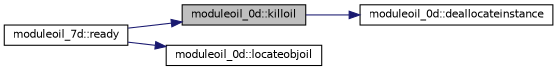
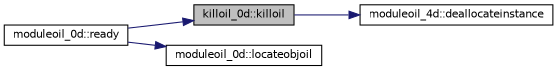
node "moduleoil_0d::killoil": label "moduleoil_0d::killoil" -> "killoil_0d::killoil"
node "moduleoil_0d::deallocateinstance": label "moduleoil_0d::deallocateinstance" -> "moduleoil_4d::deallocateinstance"
node "moduleoil_7d::ready": label "moduleoil_7d::ready" -> "moduleoil_0d::ready"
